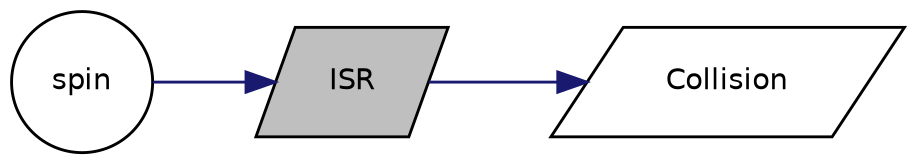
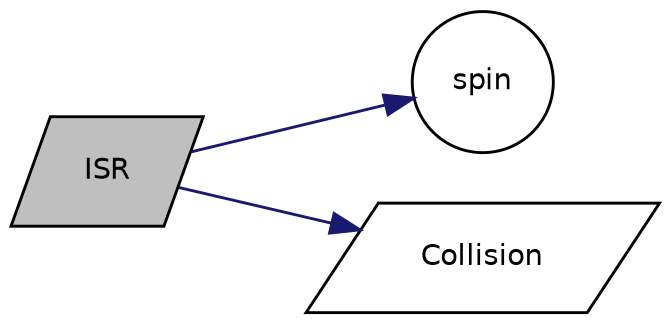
edge "spin" -> "ISR": reversed
